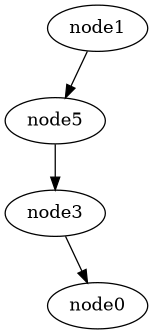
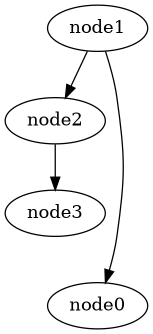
node "node5": label "node5" -> "node2"
edge "node3" -> "node0": now "node1" -> "node0"
